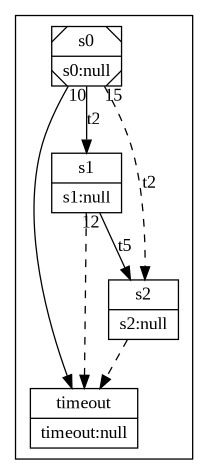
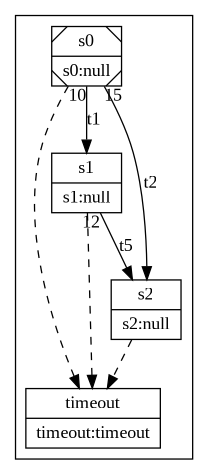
edge "s0" -> "s1": label "t2" -> "t1"
edge "s0" -> "s2": style dashed -> solid
edge "s0" -> "timeout": style solid -> dashed
node "timeout": text "timeout:null" -> "timeout:timeout"
